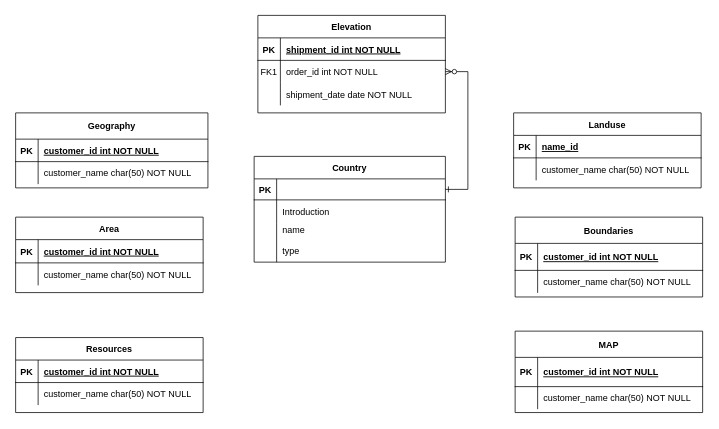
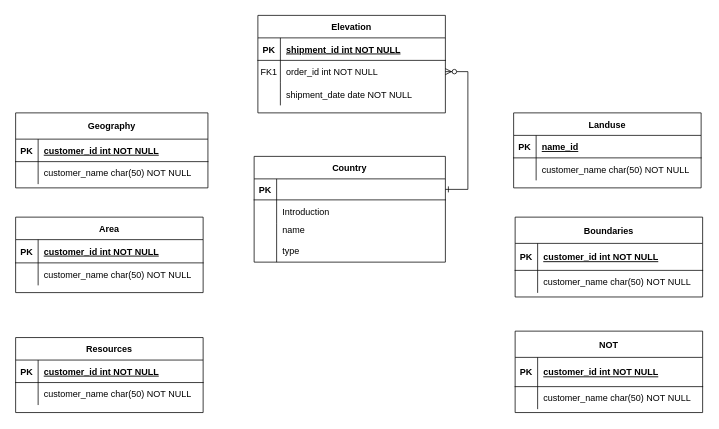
node "MAP": label "MAP" -> "NOT"
